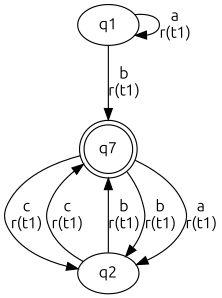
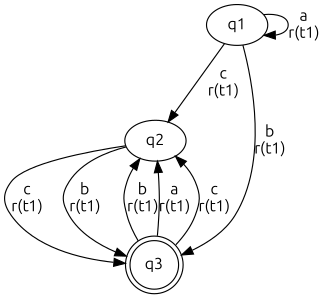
edge "q1" -> "q2": added, label "c r(t1)"
node "q7": label "q7" -> "q3"
